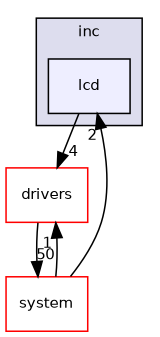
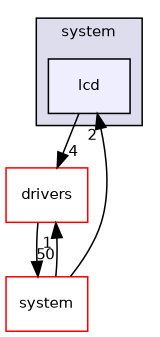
cluster "inc": label "inc" -> "system"
